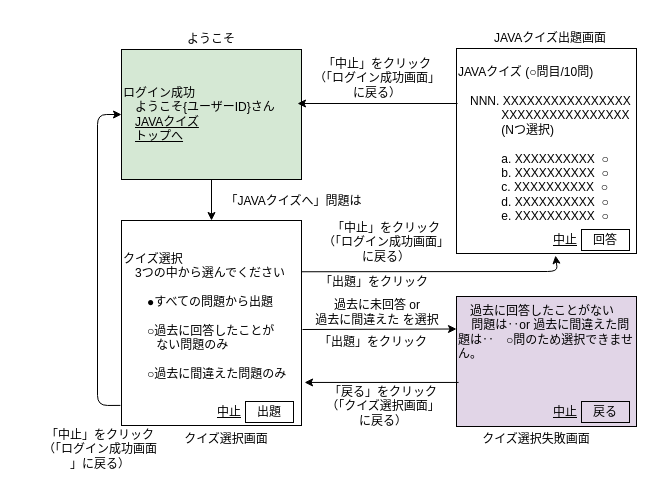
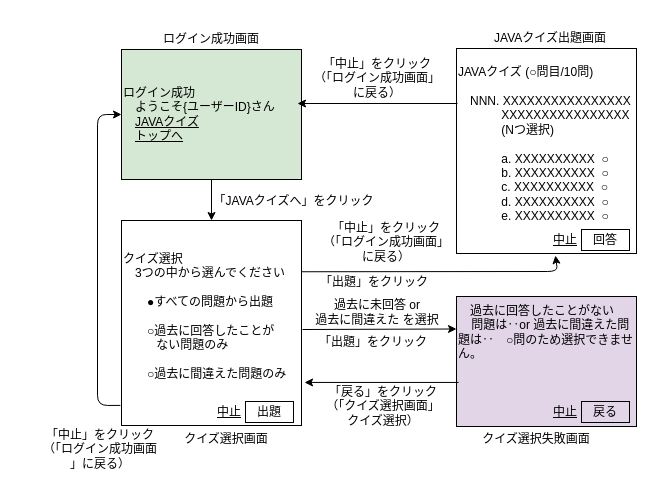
node "ようこそ": label "ようこそ" -> "ログイン成功画面"
node "「JAVAクイズへ」問題は": label "「JAVAクイズへ」問題は" -> "「JAVAクイズへ」をクリック"
node "「戻る」をクリック （「クイズ選択画面」 に戻る）": label "「戻る」をクリック （「クイズ選択画面」 に戻る）" -> "「戻る」をクリック （「クイズ選択画面」 クイズ選択）"
